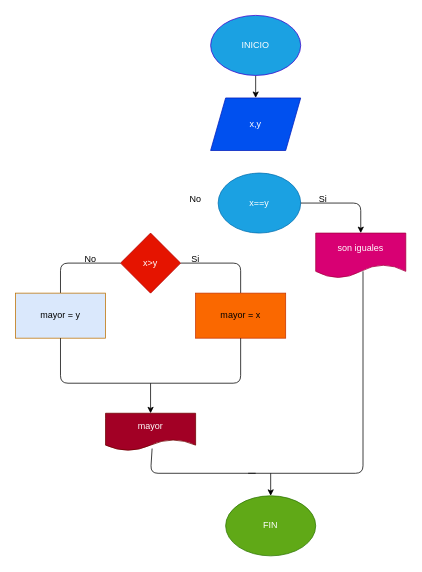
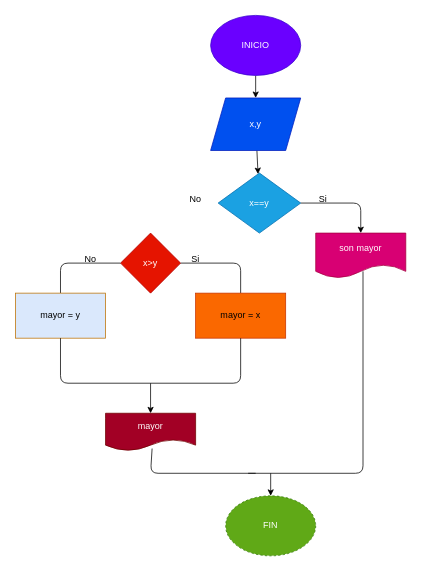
node "INICIO": fillcolor #1ba1e2 -> #6a00ff
edge "x,y" -> "x==y": added
node "x==y": shape ellipse -> diamond
node "son iguales": label "son iguales" -> "son mayor"
node "FIN": style solid -> dashed
